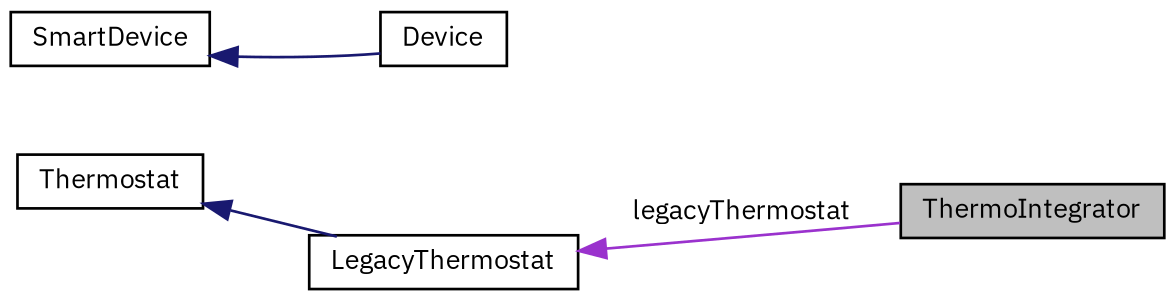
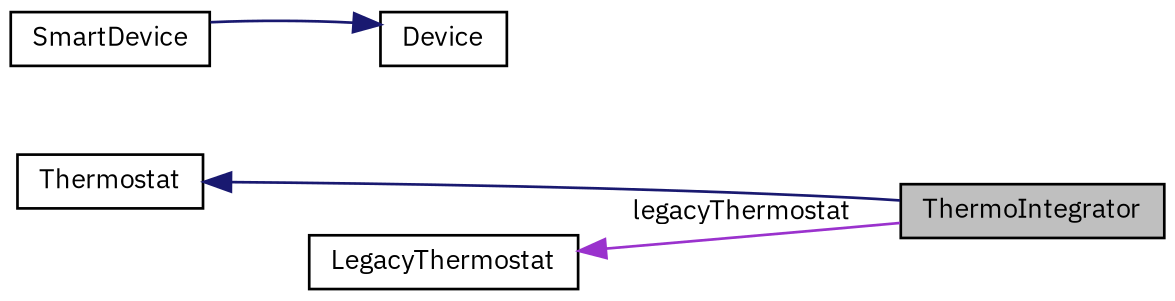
edge "Device" -> "SmartDevice": reversed
edge "LegacyThermostat" -> "Thermostat": now "ThermoIntegrator" -> "Thermostat"
